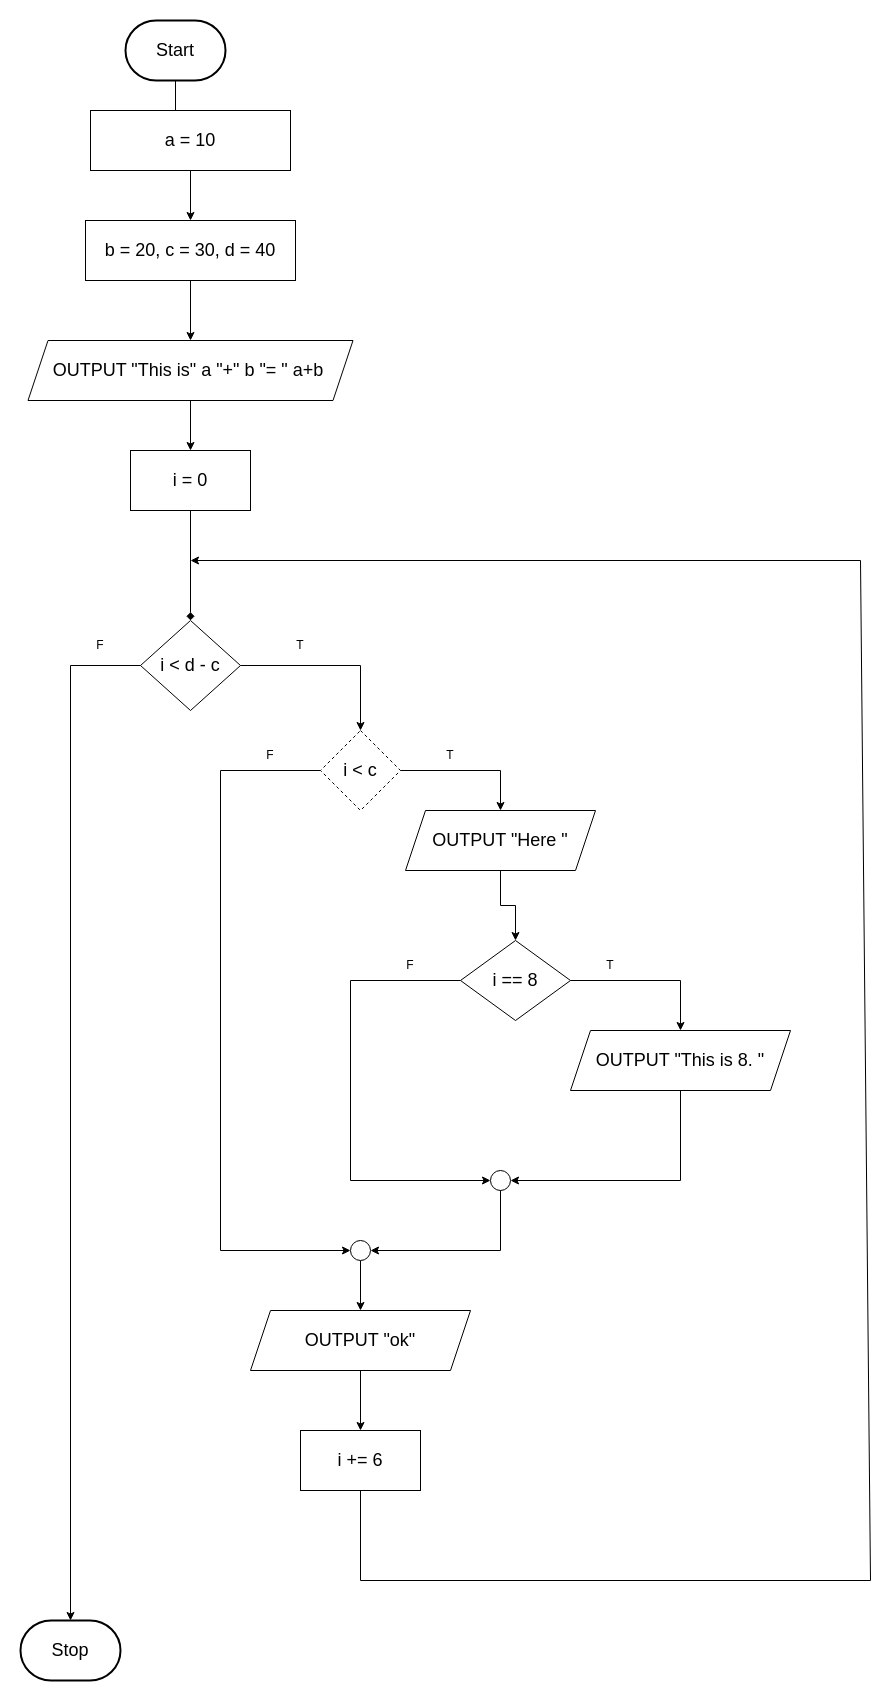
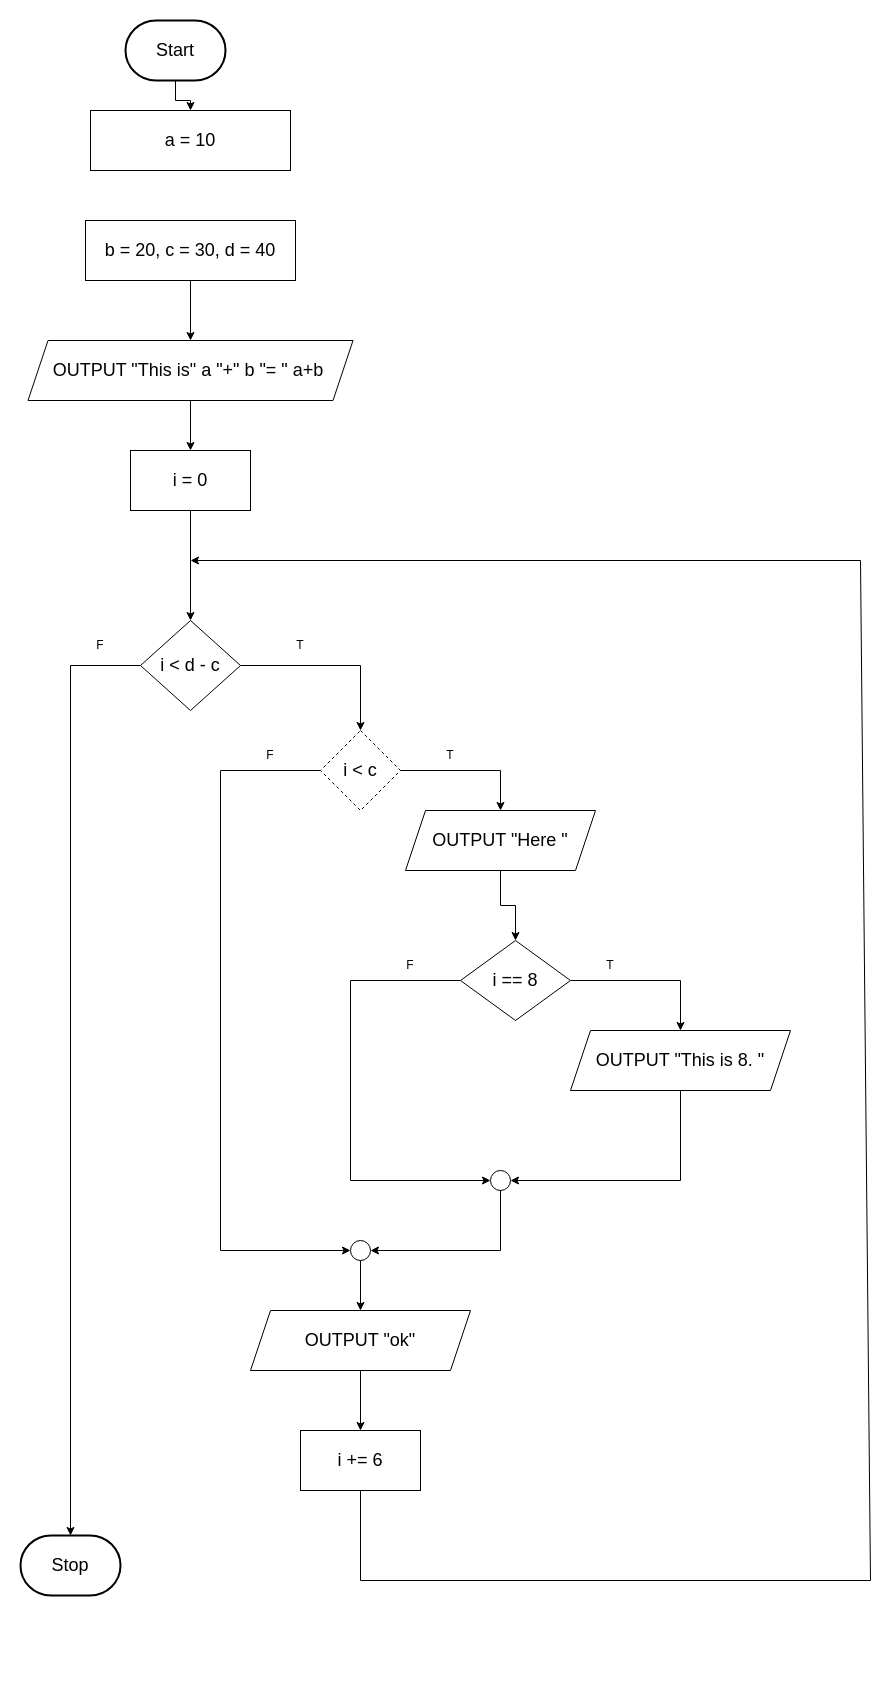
edge "Start" -> "b = 20, c = 30, d = 40": now "Start" -> "a = 10"
edge "i = 0" -> "i < d - c": arrowhead diamond -> classic
node "Stop": moved (71, 1651) -> (71, 1566)
